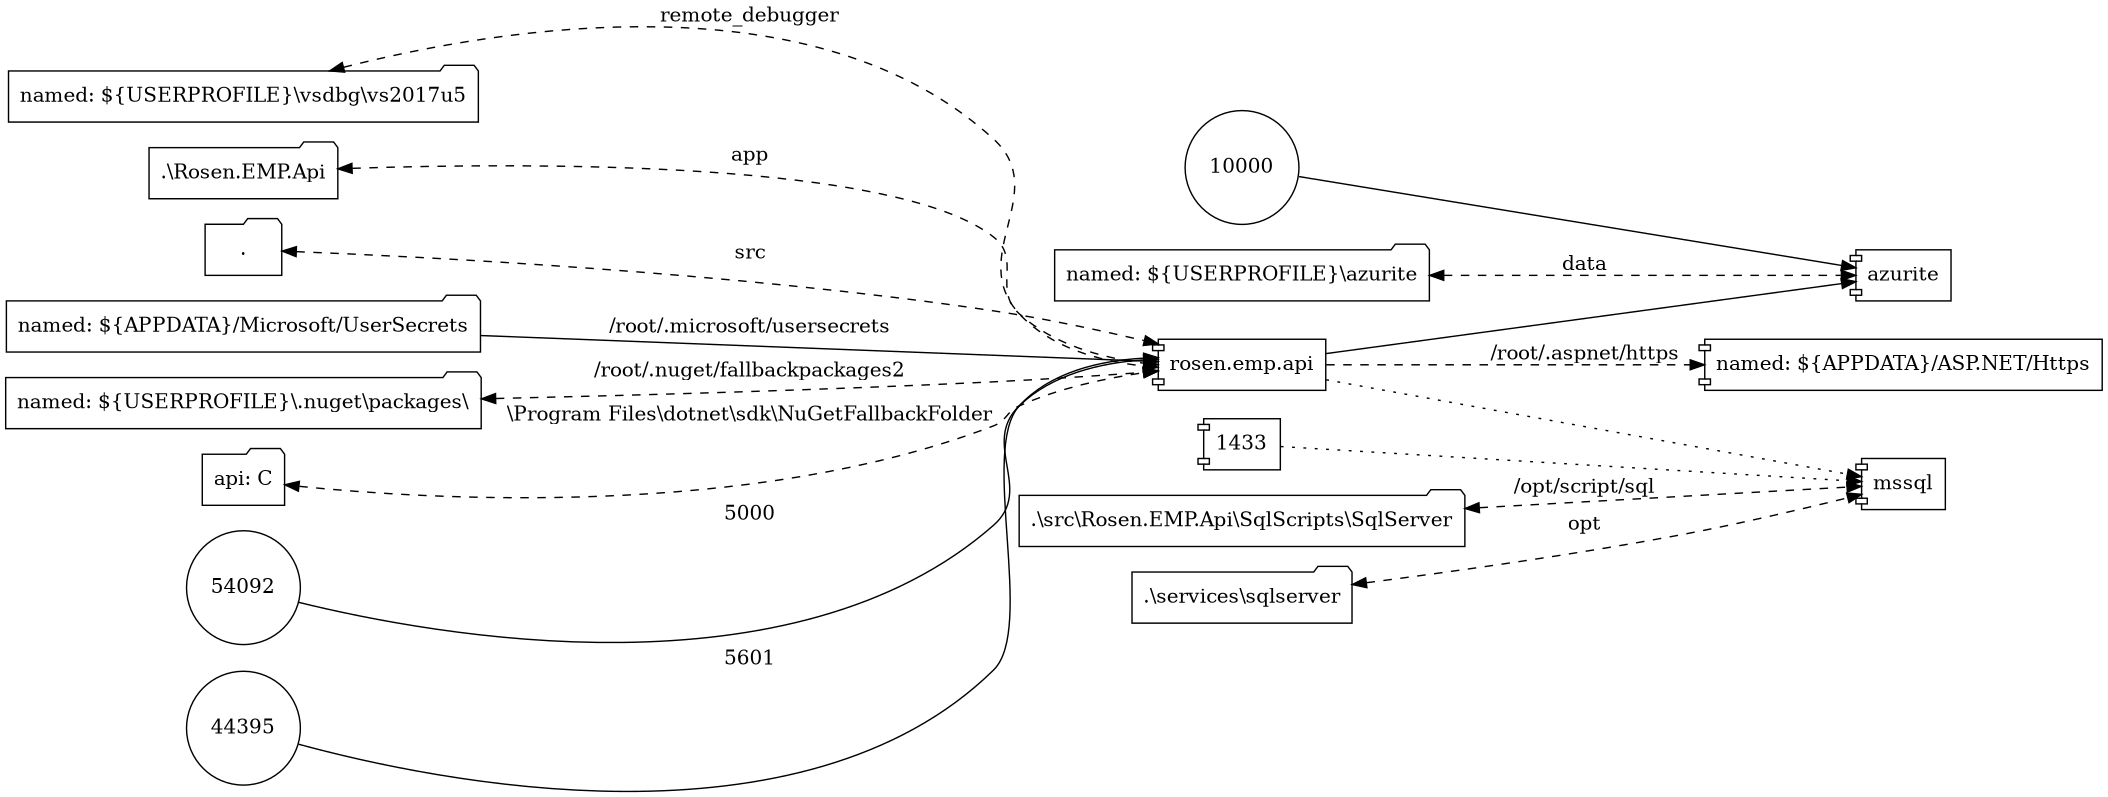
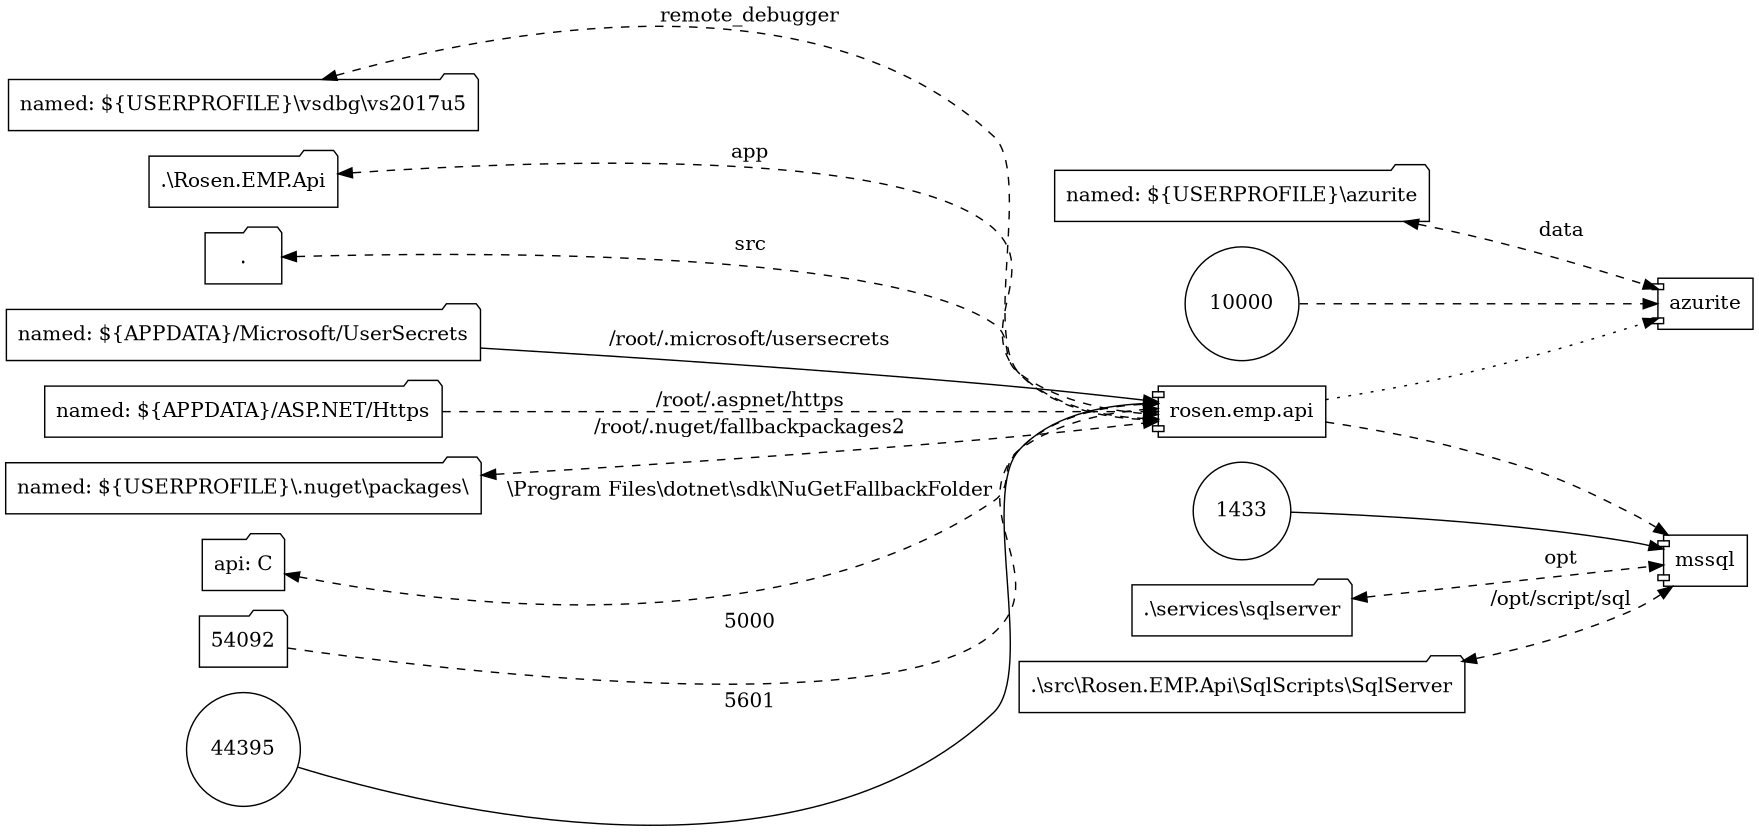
edge "10000" -> "azurite": style solid -> dashed
edge "rosen.emp.api" -> "azurite": style solid -> dotted
edge "rosen.emp.api" -> "named: ${APPDATA}/ASP.NET/Https": reversed
node "named: ${APPDATA}/ASP.NET/Https": shape component -> folder
edge "rosen.emp.api" -> "mssql": style dotted -> dashed
node "1433": shape component -> circle
edge "1433" -> "mssql": style dotted -> solid
node "54092": shape circle -> folder
edge "54092" -> "rosen.emp.api": style solid -> dashed
